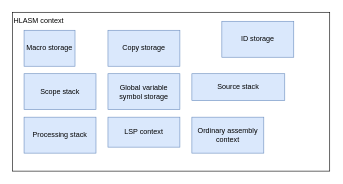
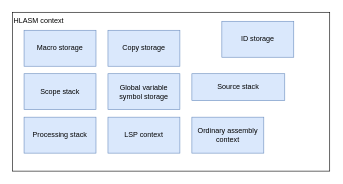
node "Macro storage": size 51x36 -> 72x36
node "LSP context": size 72x30 -> 72x36
